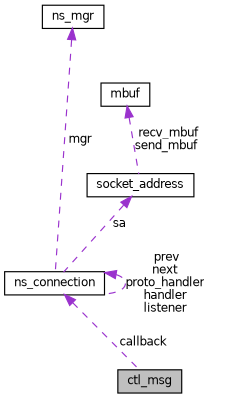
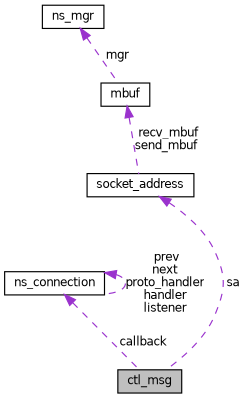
edge "ns_connection" -> "ns_mgr": now "mbuf" -> "ns_mgr"
edge "ns_connection" -> "socket_address": now "ctl_msg" -> "socket_address"
